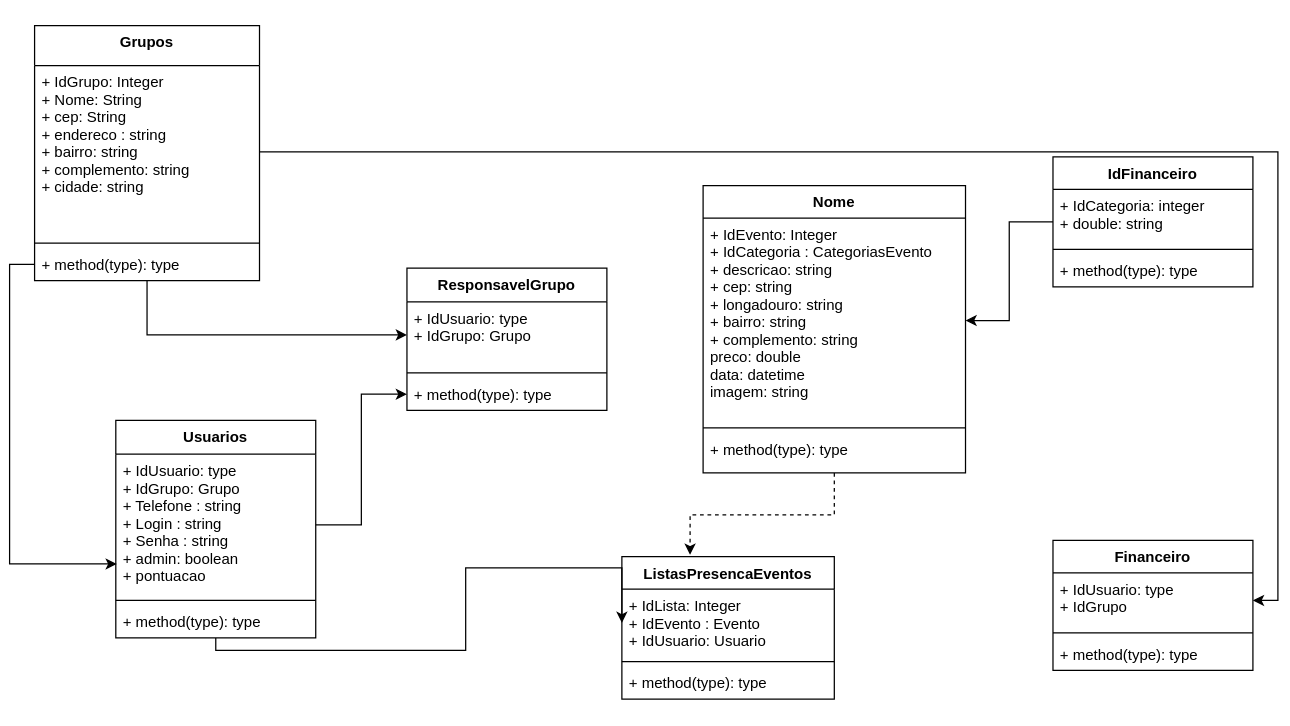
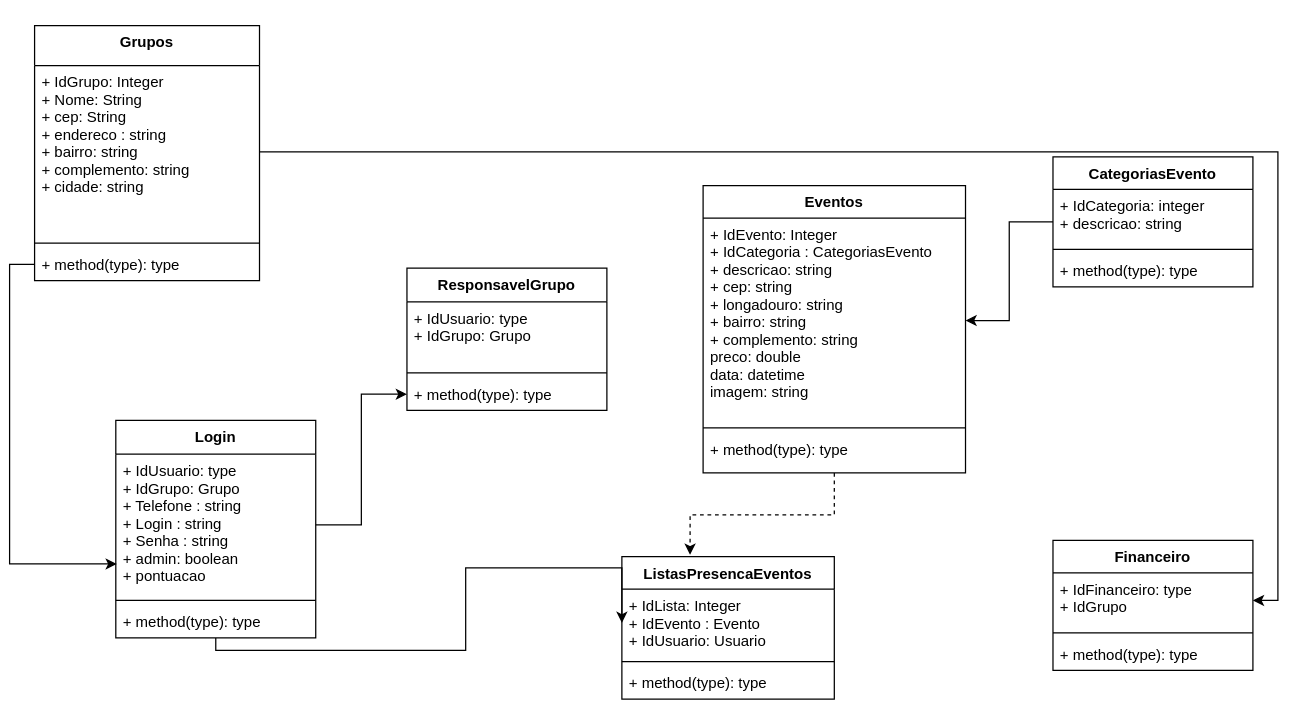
node "IdFinanceiro": label "IdFinanceiro" -> "CategoriasEvento"
node "Nome": label "Nome" -> "Eventos"
node "+ IdCategoria: integer + double: string": label "+ IdCategoria: integer + double: string" -> "+ IdCategoria: integer + descricao: string"
edge "Grupos" -> "+ IdUsuario: type + IdGrupo: Grupo": removed
node "Usuarios": label "Usuarios" -> "Login"
node "+ IdUsuario: type + IdGrupo": label "+ IdUsuario: type + IdGrupo" -> "+ IdFinanceiro: type + IdGrupo"
